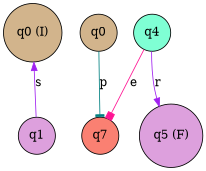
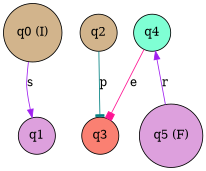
node "q0": label "q0" -> "q2"
edge "q4" -> "q5 (F)": reversed
edge "q1" -> "q0 (I)": reversed
node "q7": label "q7" -> "q3"
